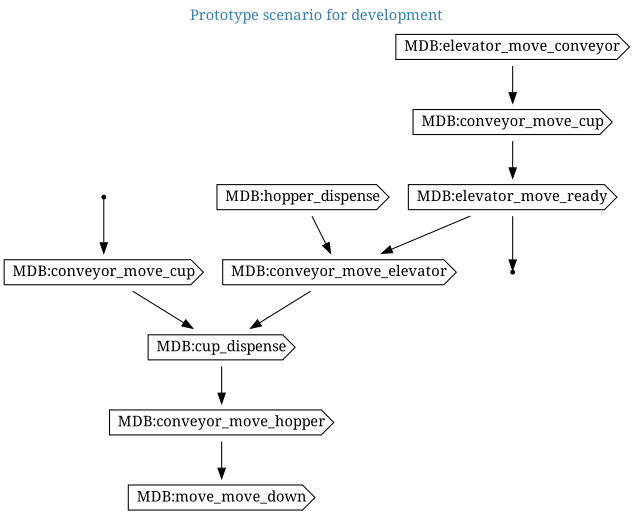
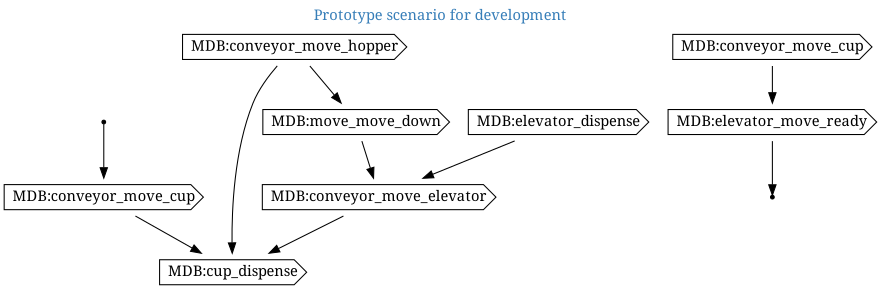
node "MDB:elevator_move_conveyor": removed
node "MDB:hopper_dispense": label "MDB:hopper_dispense" -> "MDB:elevator_dispense"
edge "MDB:elevator_move_ready" -> "MDB:conveyor_move_elevator": now "MDB:move_move_down" -> "MDB:conveyor_move_elevator"
edge "MDB:cup_dispense" -> "MDB:conveyor_move_hopper": reversed
